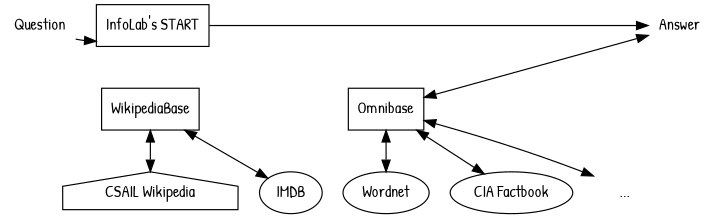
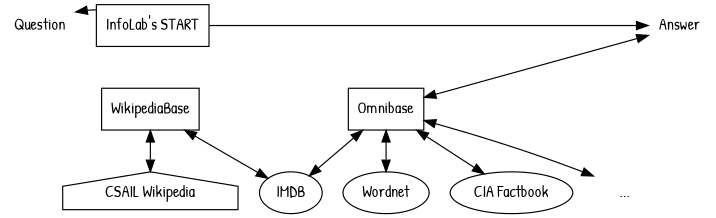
edge "Question" -> "InfoLab's START": reversed
edge "Omnibase" -- "IMDB": added
